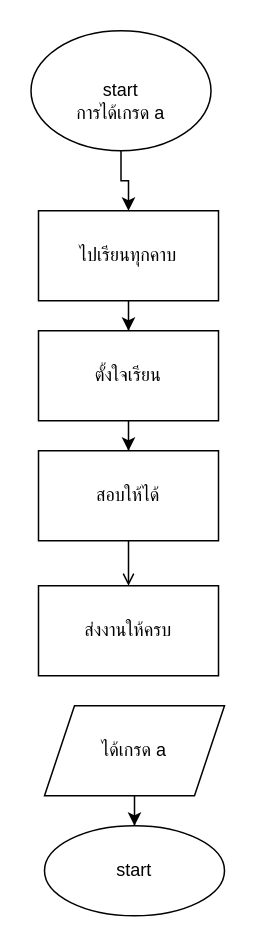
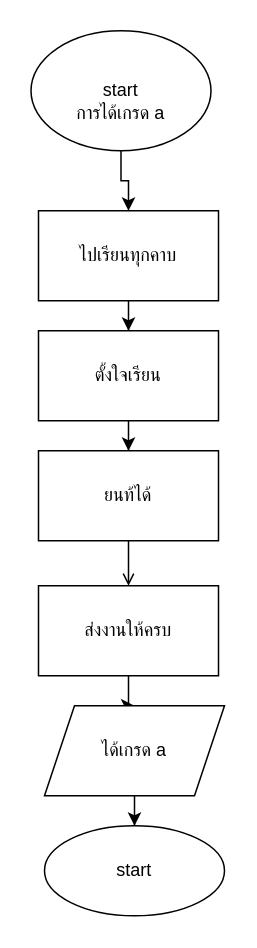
node "สอบให้ได้": label "สอบให้ได้" -> "ยนท้ได้"
edge "ส่งงานให้ครบ" -> "ได้เกรด a": added
